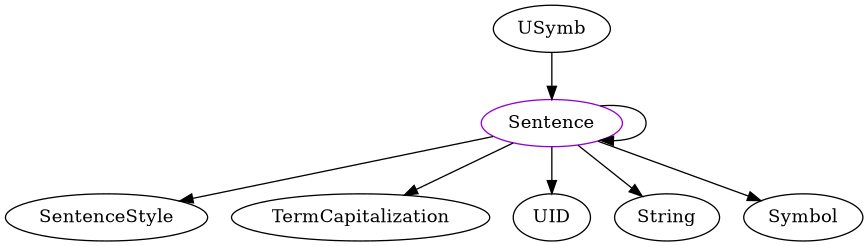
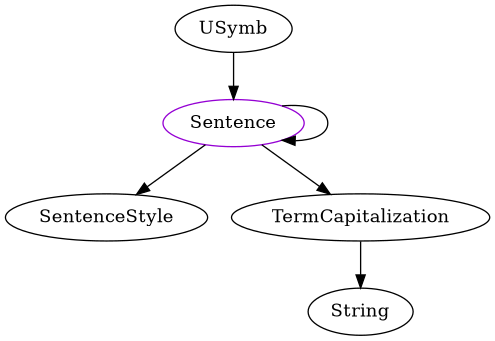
edge "Sentence" -> "String": now "TermCapitalization" -> "String"
node "UID": removed
node "Symbol": removed
